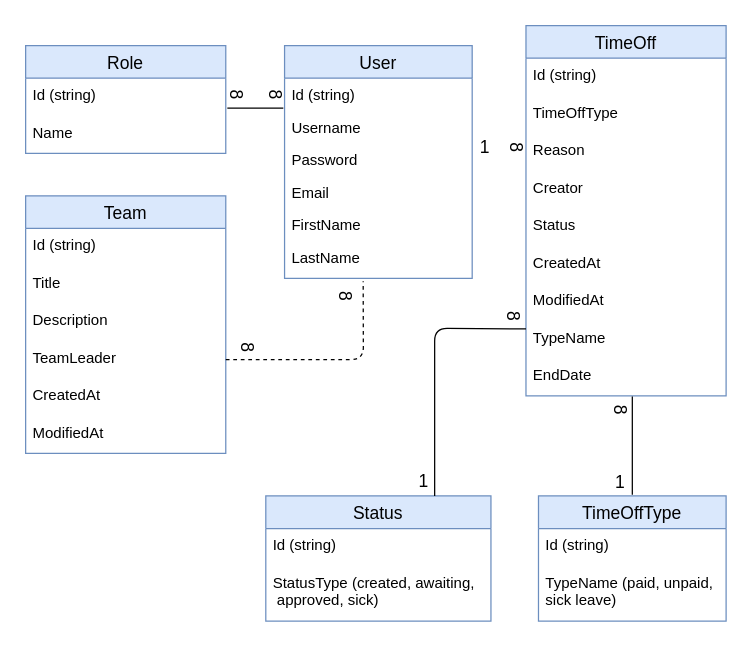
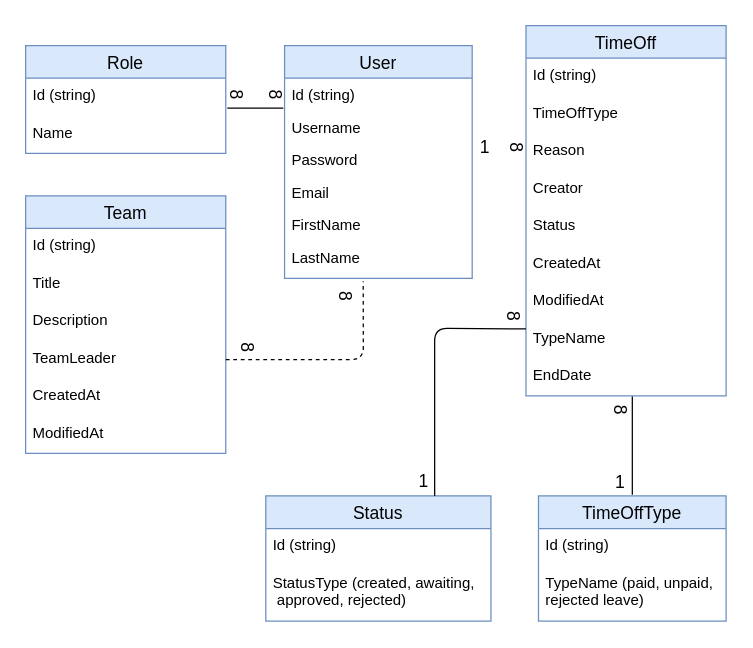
node "StatusType (created, awaiting, approved, sick)": label "StatusType (created, awaiting, approved, sick)" -> "StatusType (created, awaiting, approved, rejected)"
node "TypeName (paid, unpaid, sick leave)": label "TypeName (paid, unpaid, sick leave)" -> "TypeName (paid, unpaid, rejected leave)"
